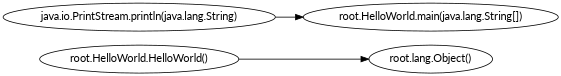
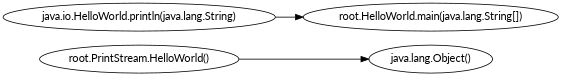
node "java.io.PrintStream.println(java.lang.String)": label "java.io.PrintStream.println(java.lang.String)" -> "java.io.HelloWorld.println(java.lang.String)"
node "root.HelloWorld.HelloWorld()": label "root.HelloWorld.HelloWorld()" -> "root.PrintStream.HelloWorld()"
node "root.lang.Object()": label "root.lang.Object()" -> "java.lang.Object()"
